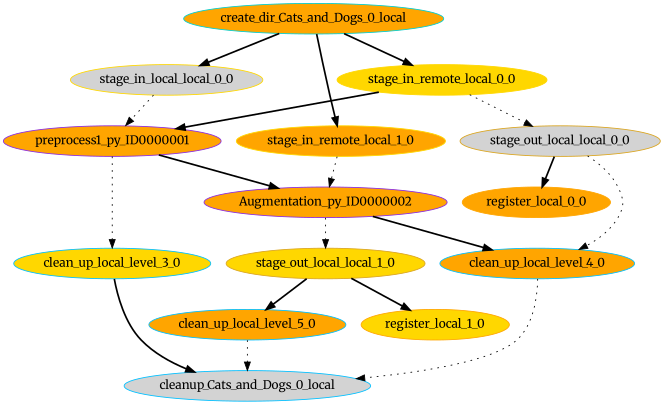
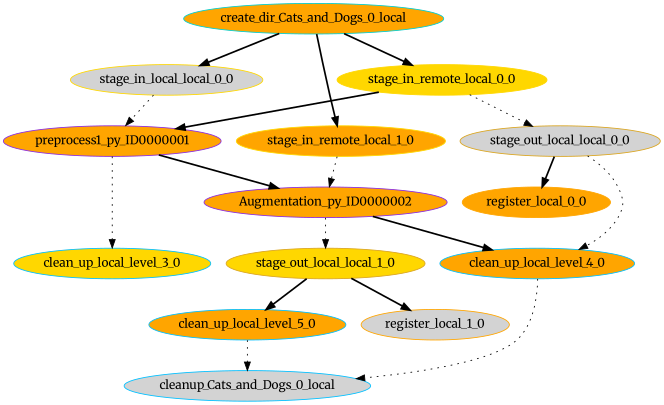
node "register_local_1_0": fillcolor gold -> lightgrey
edge "clean_up_local_level_3_0" -> "cleanup_Cats_and_Dogs_0_local": removed
